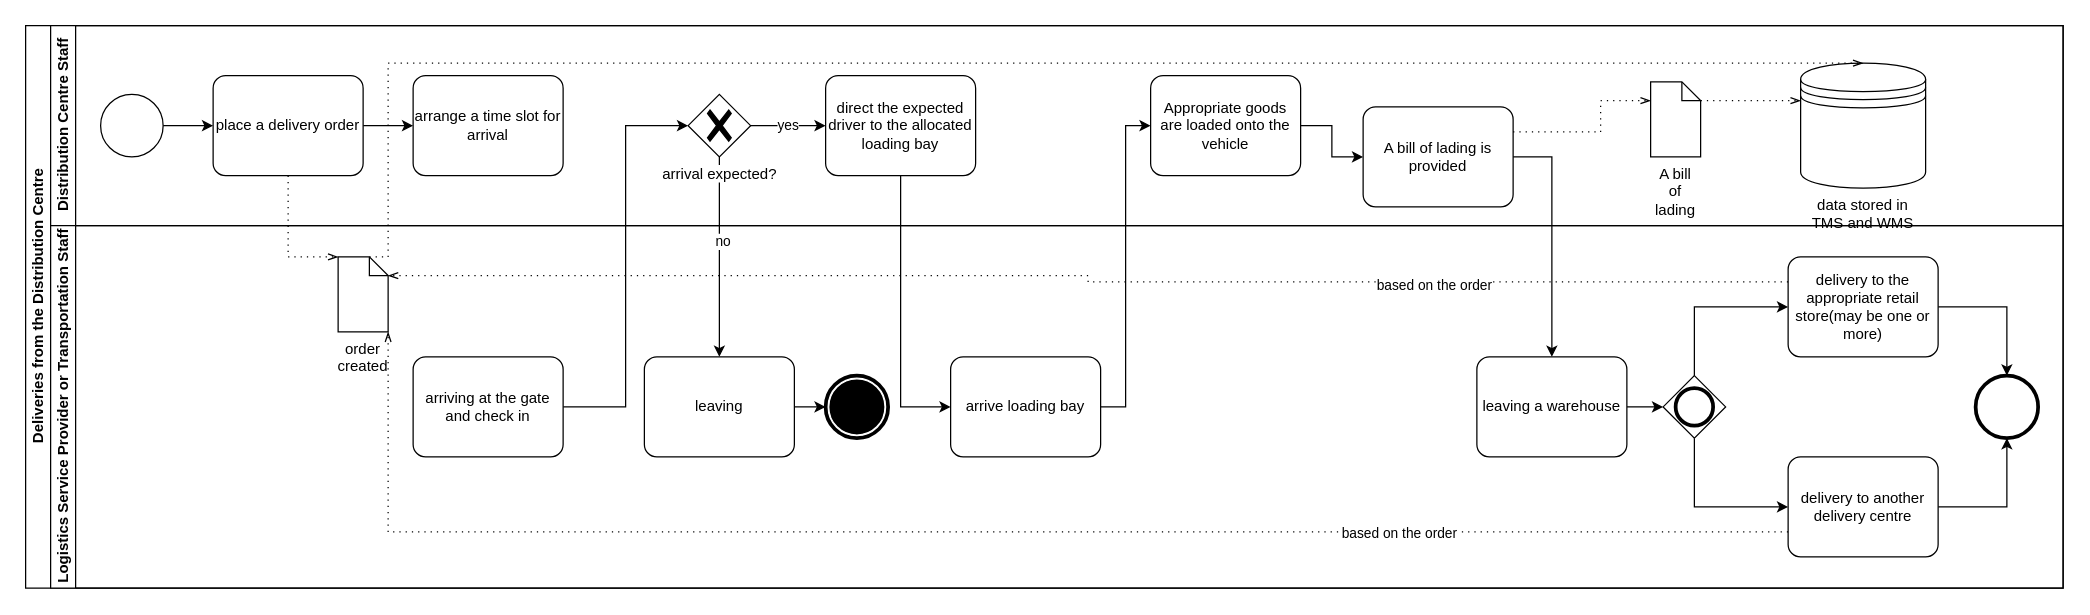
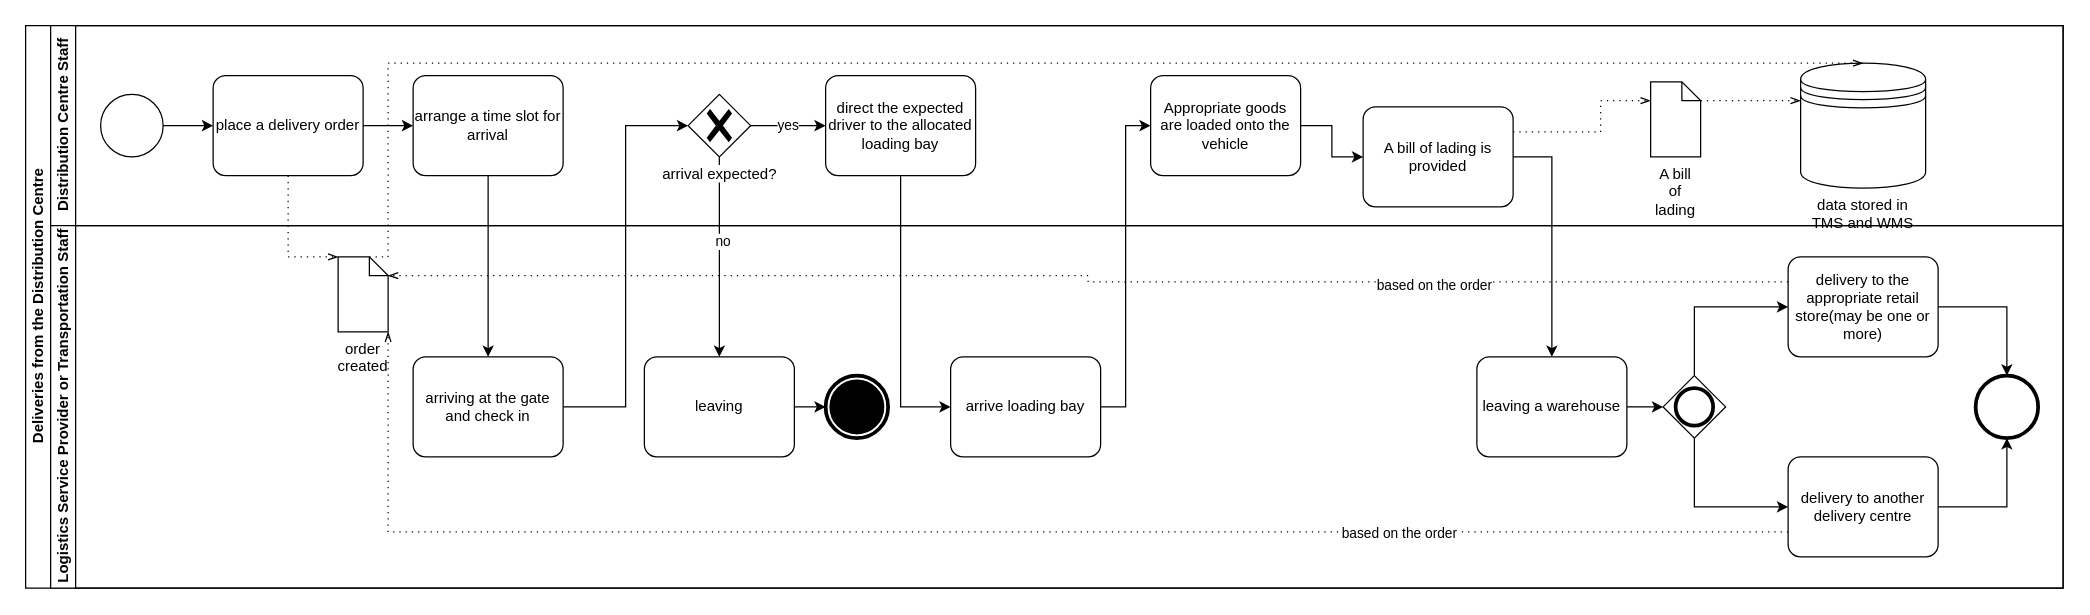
edge "arrange a time slot for arrival" -> "arriving at the gate and check in": added
